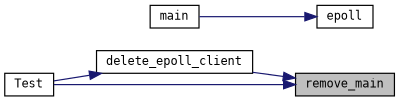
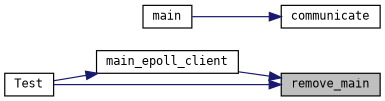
node "epoll": label "epoll" -> "communicate"
node "delete_epoll_client": label "delete_epoll_client" -> "main_epoll_client"
